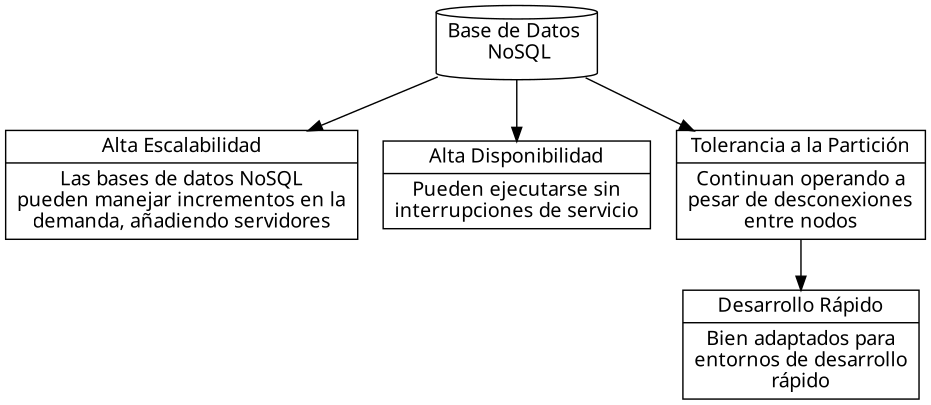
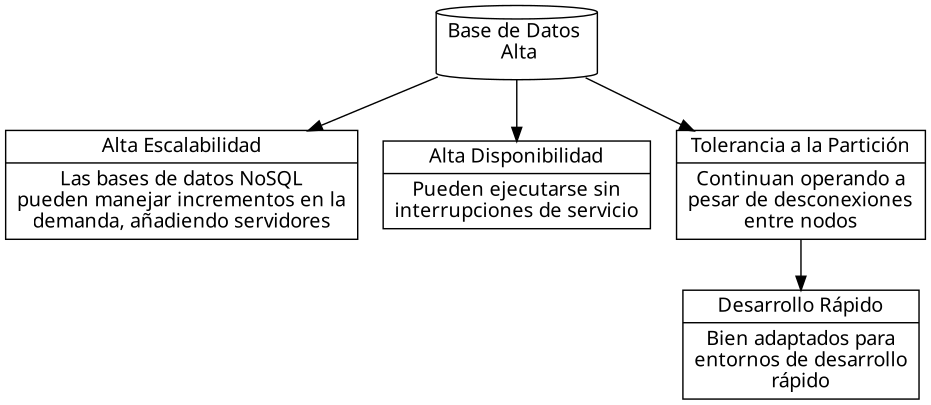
node "Base de Datos NoSQL": label "Base de Datos NoSQL" -> "Base de Datos Alta"
